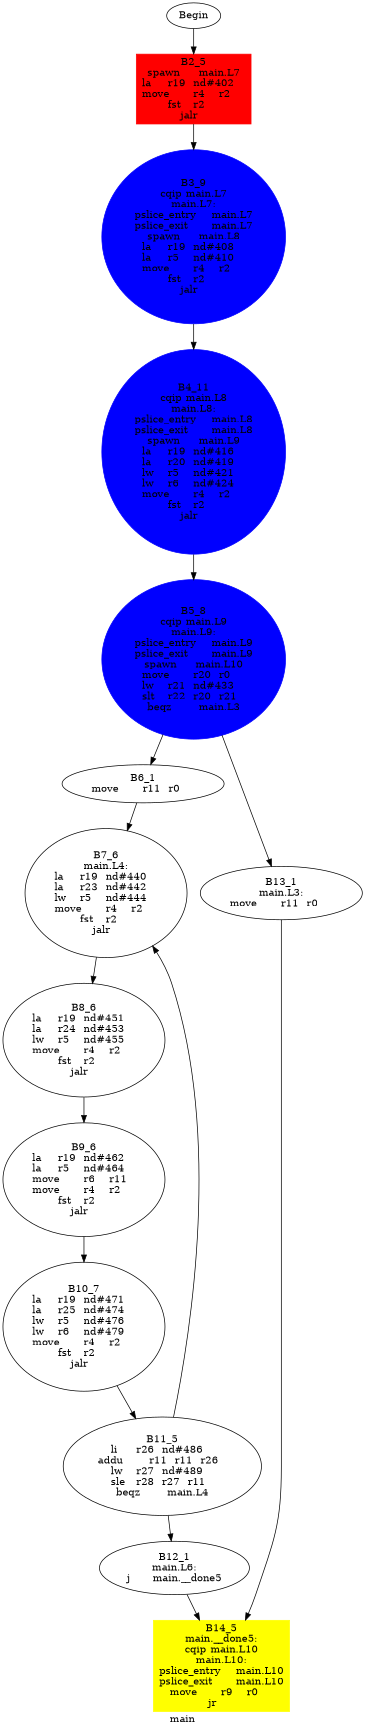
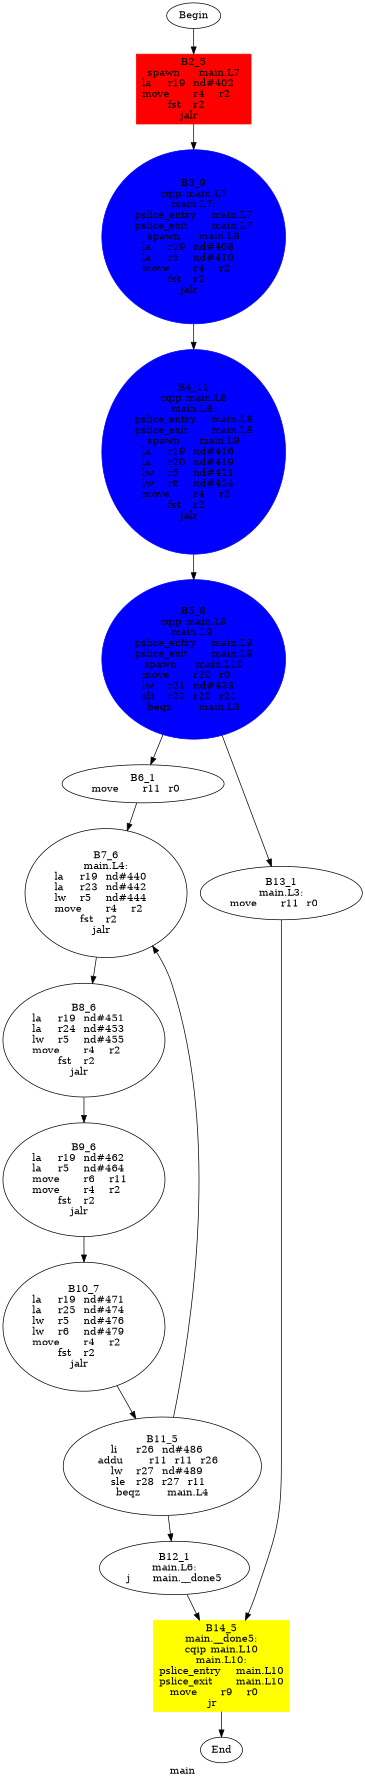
node "End": added
